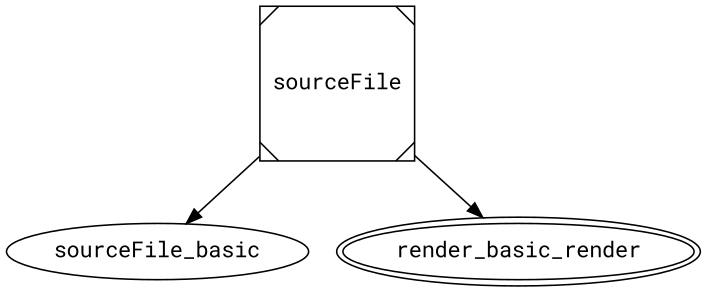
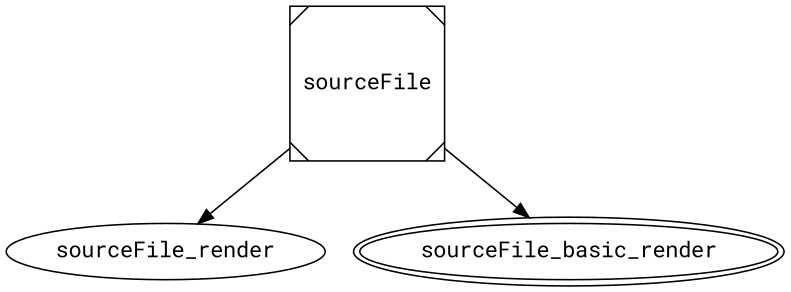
node "sourceFile_basic": label "sourceFile_basic" -> "sourceFile_render"
node "render_basic_render": label "render_basic_render" -> "sourceFile_basic_render"
